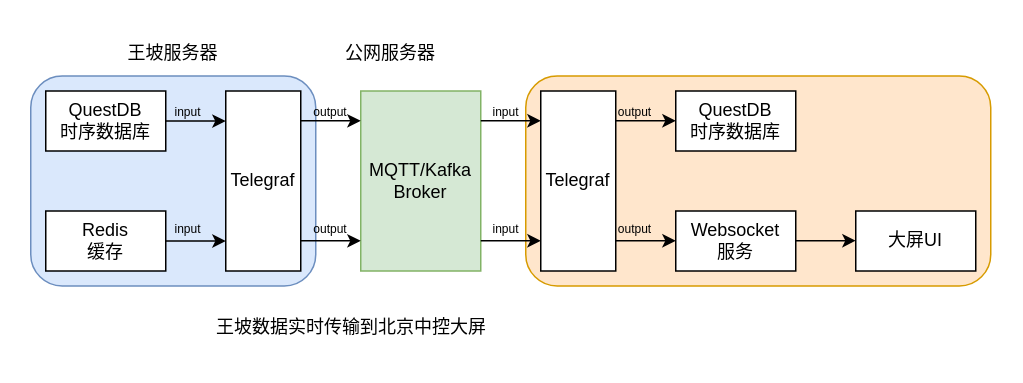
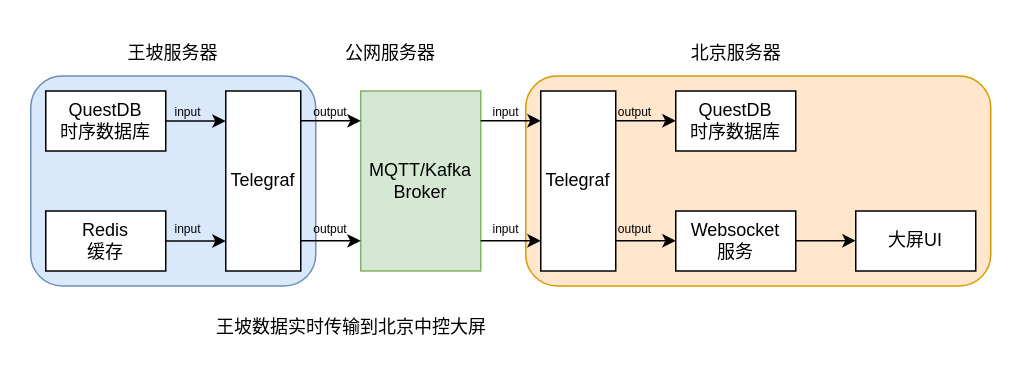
node "北京服务器": added
